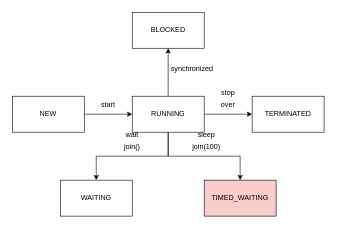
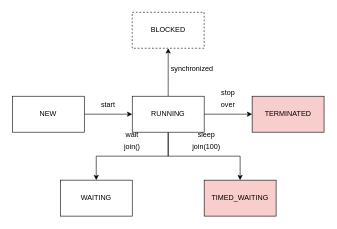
node "BLOCKED": style solid -> dashed
node "TERMINATED": fillcolor #ffffff -> #f8cecc
